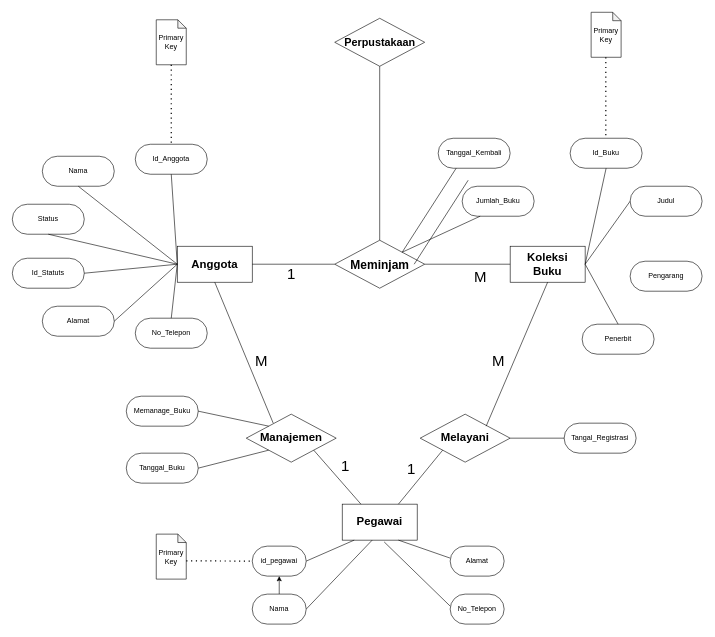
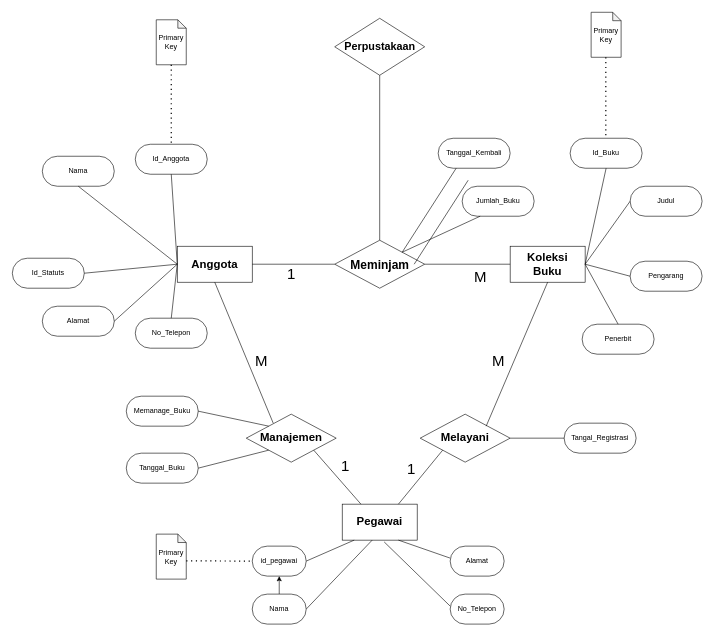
node "Perpustakaan": size 90x48 -> 90x57
node "Status": removed
edge "Status" -- "Anggota": removed
edge "Koleksi Buku" -- "Pengarang": added
